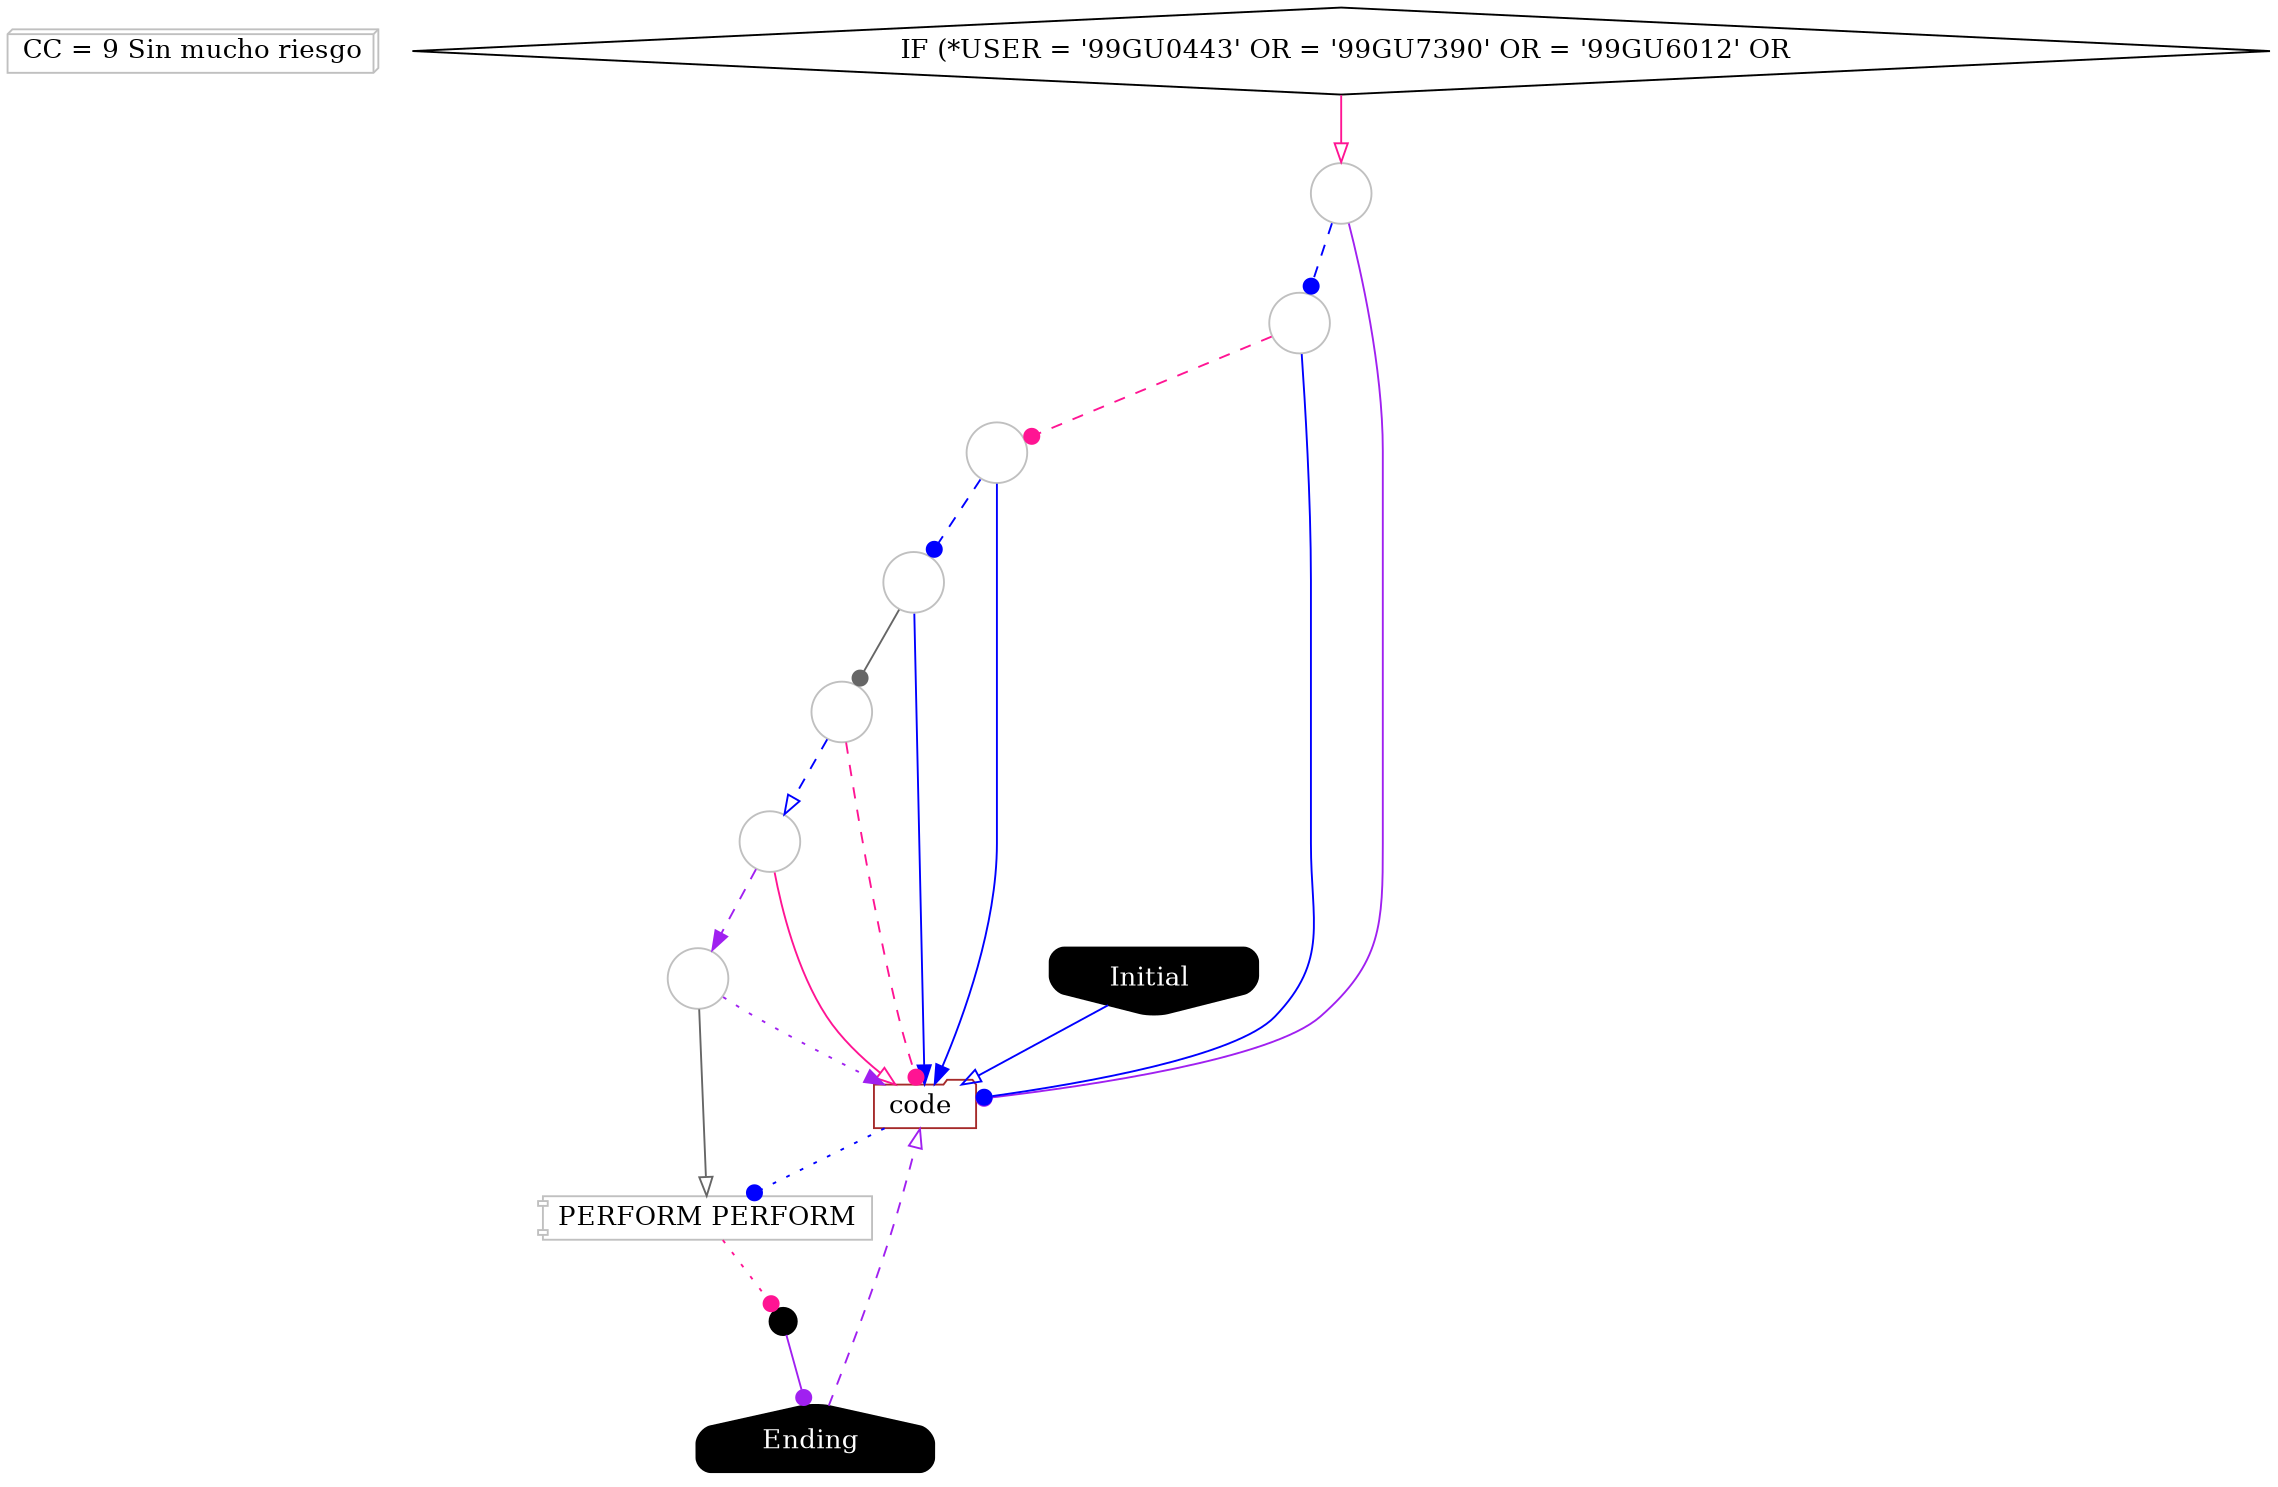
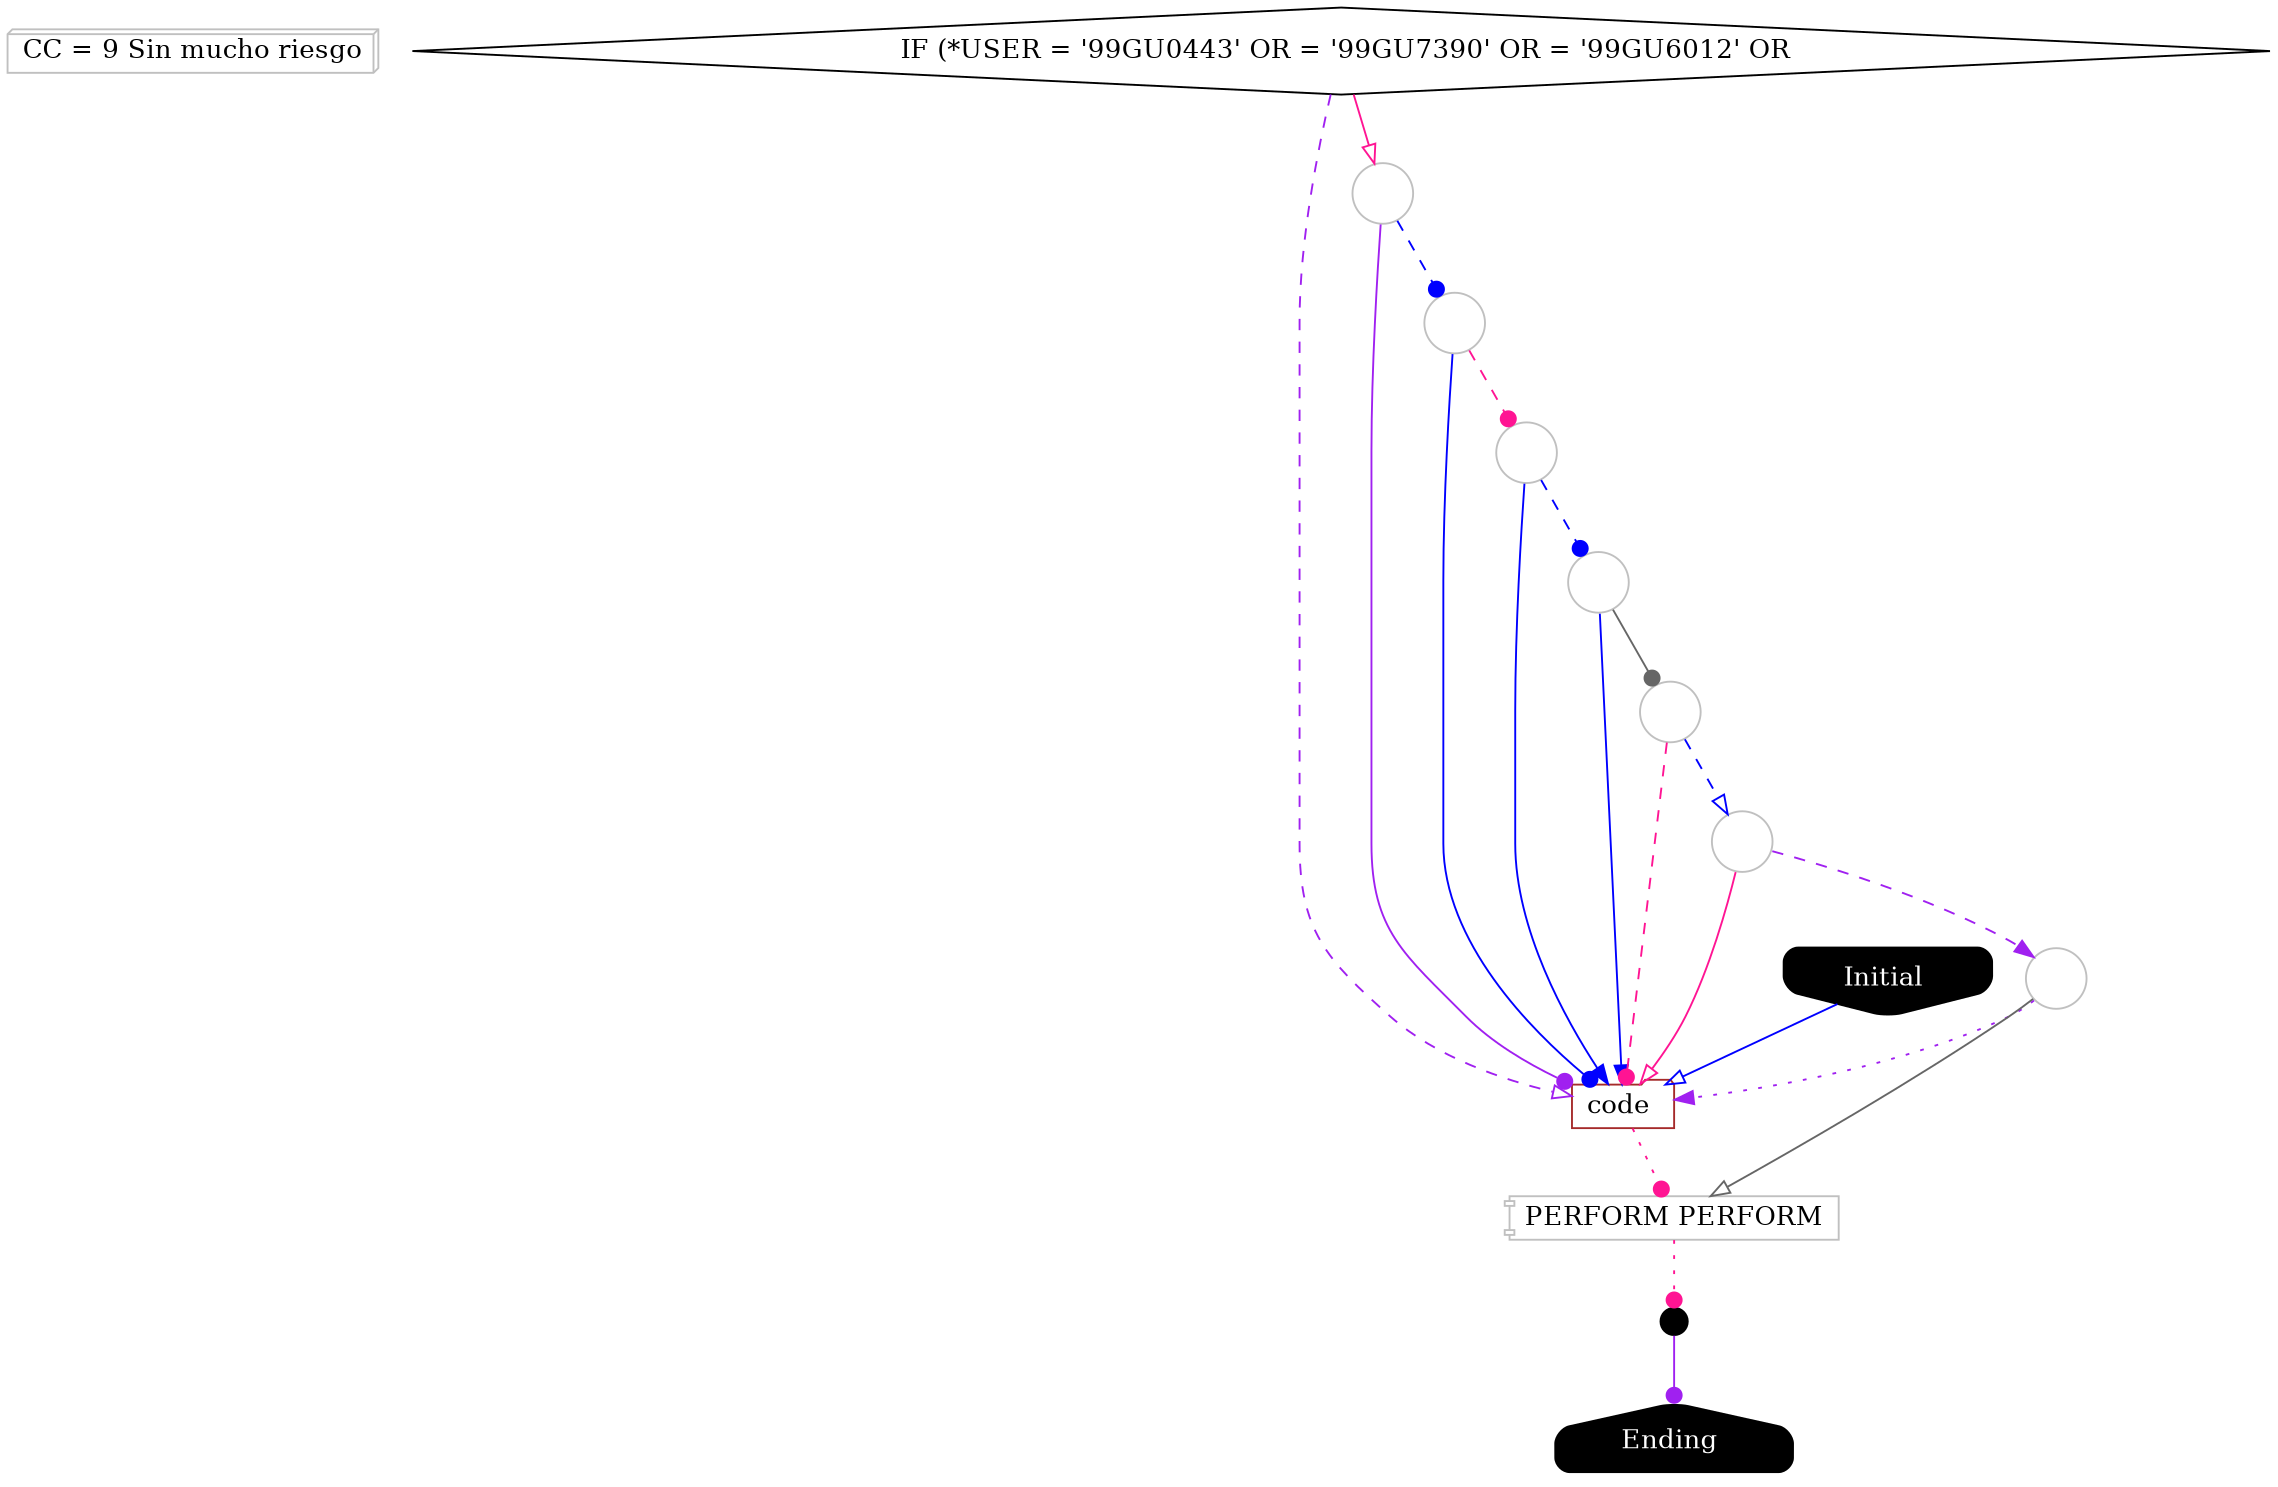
edge "code" -> "PERFORM PERFORM": color blue -> deeppink
edge "Ending" -> "code": now "IF (*USER = '99GU0443' OR = '99GU7390' OR = '99GU6012' OR" -> "code"
